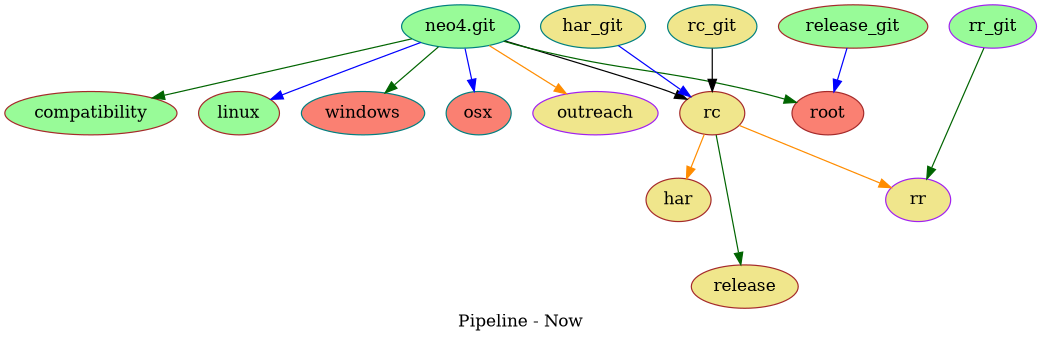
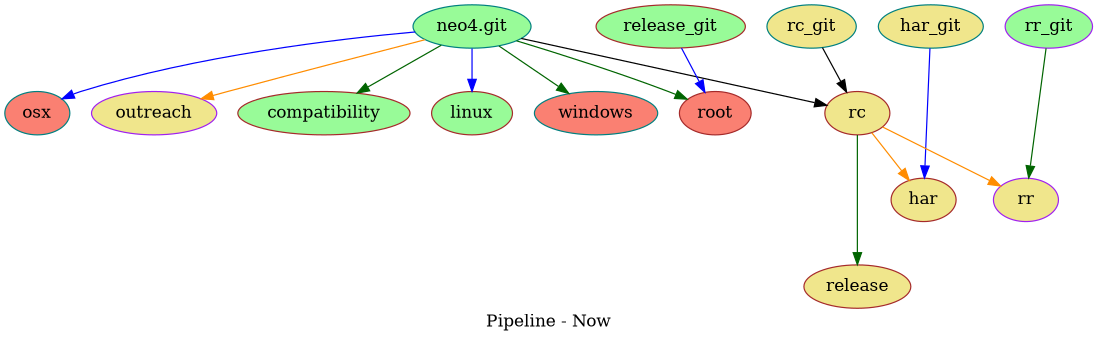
edge "har_git" -> "rc": now "har_git" -> "har"
